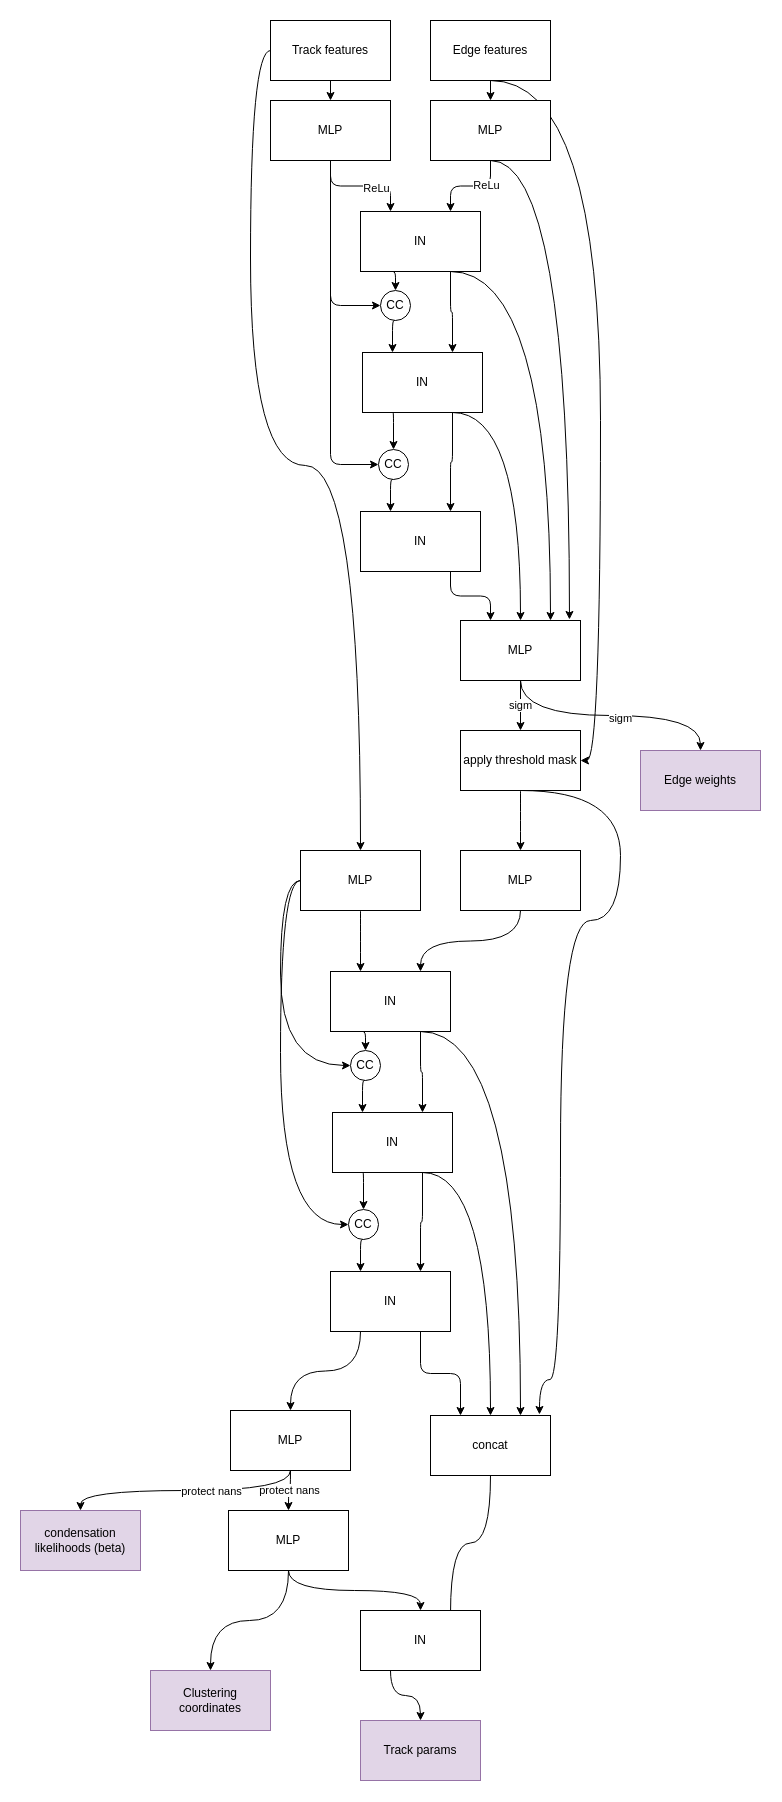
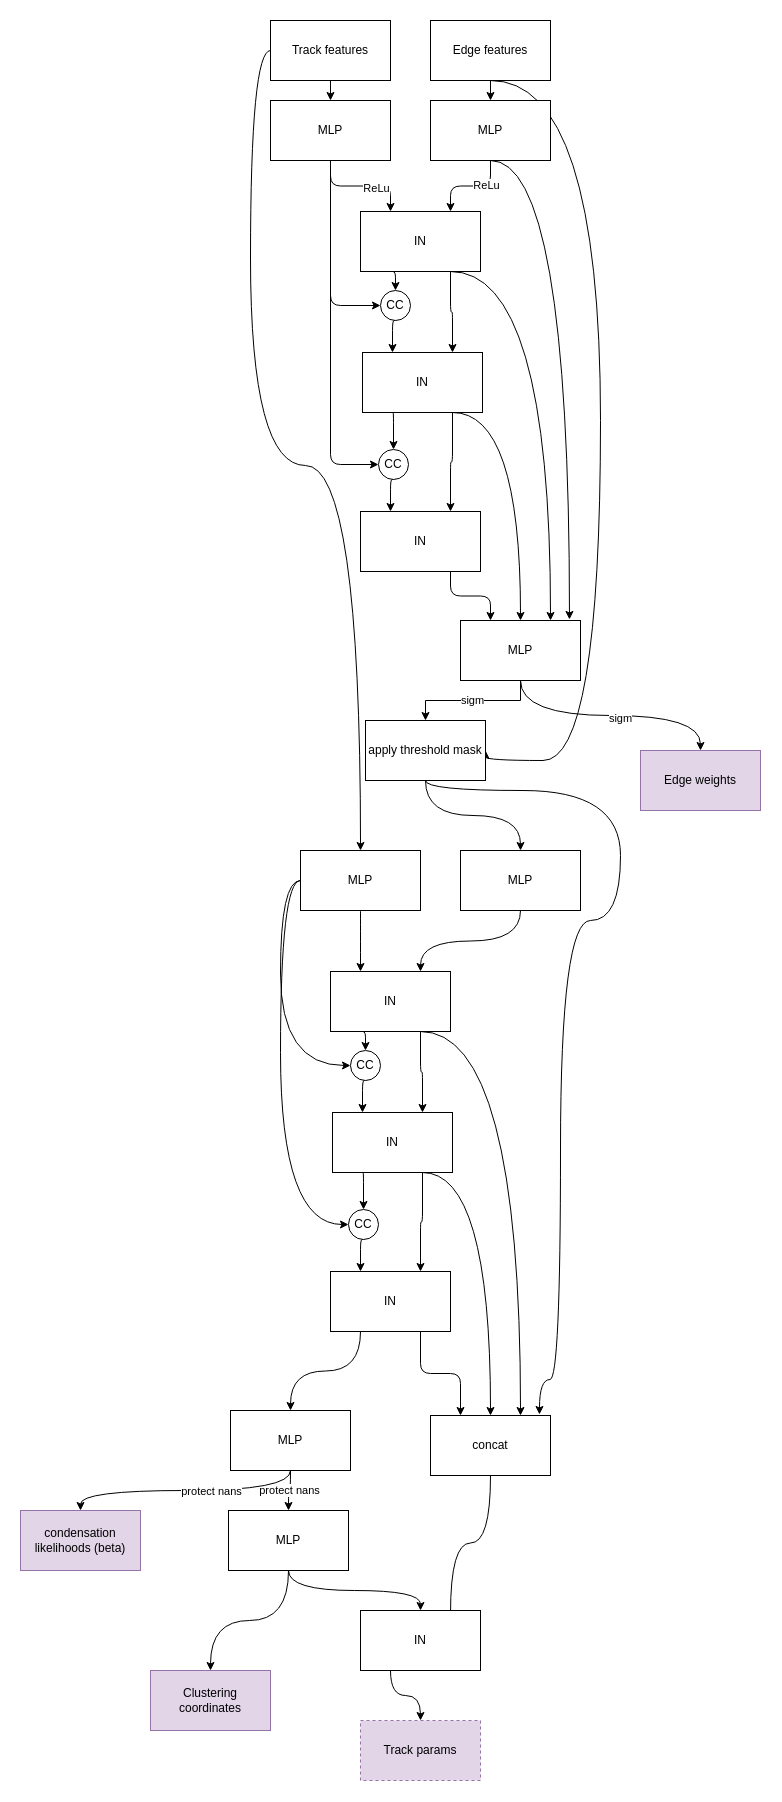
node "apply threshold mask": moved (521, 761) -> (426, 751)
node "Track params": style solid -> dashed
